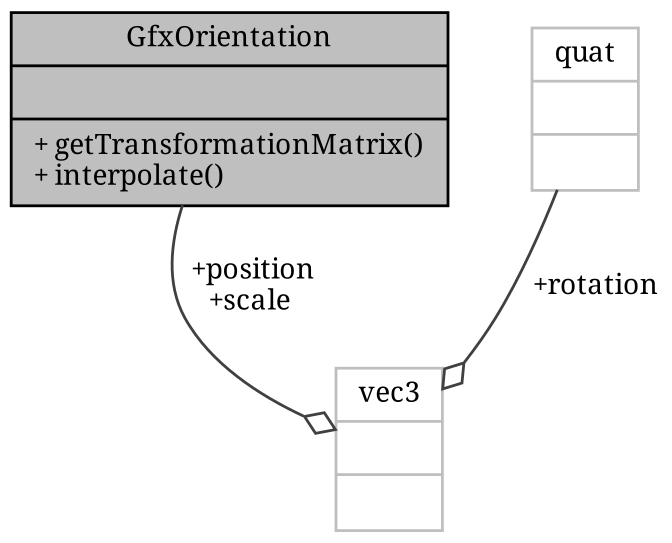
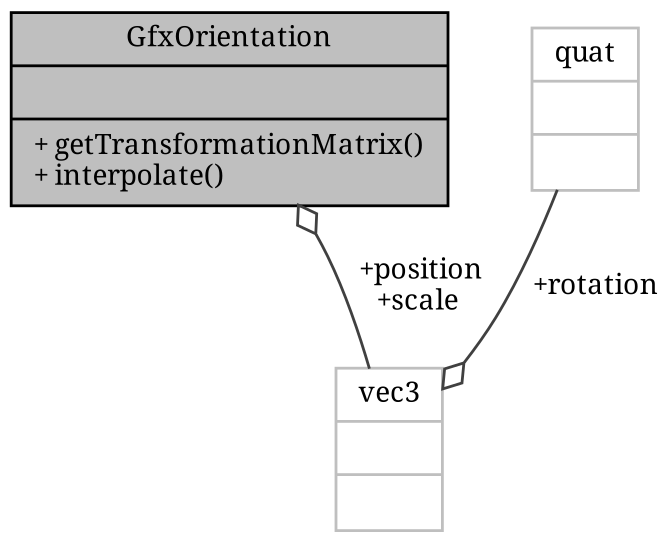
edge "GfxOrientation" -> "vec3": reversed
